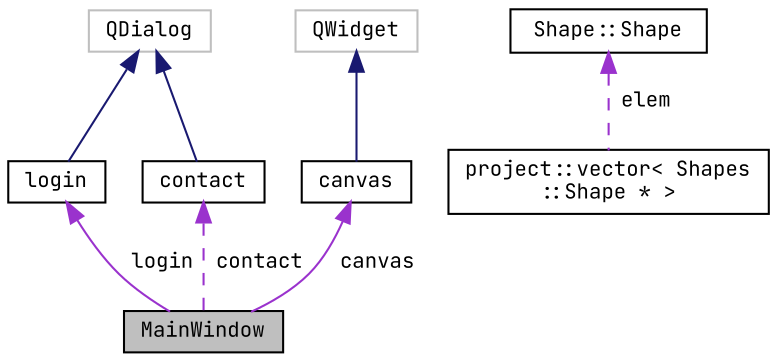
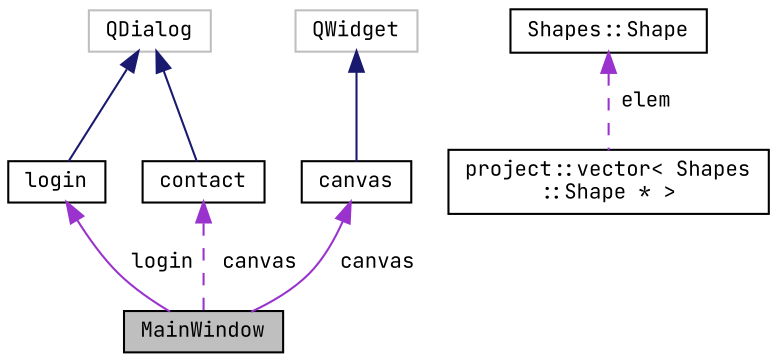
node "Shape::Shape": label "Shape::Shape" -> "Shapes::Shape"
edge "MainWindow" -> "contact": label " contact" -> " canvas"
